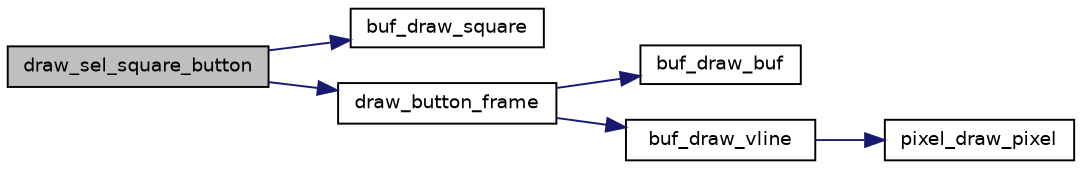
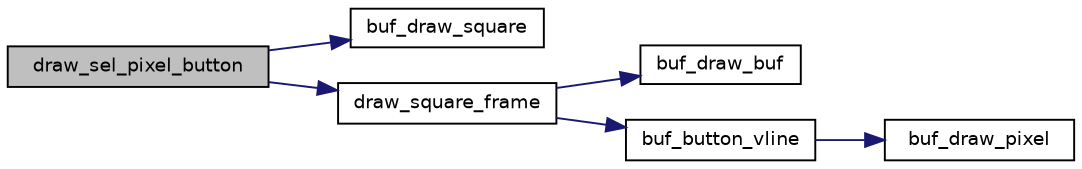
node "draw_sel_square_button": label "draw_sel_square_button" -> "draw_sel_pixel_button"
node "draw_button_frame": label "draw_button_frame" -> "draw_square_frame"
node "buf_draw_vline": label "buf_draw_vline" -> "buf_button_vline"
node "pixel_draw_pixel": label "pixel_draw_pixel" -> "buf_draw_pixel"
